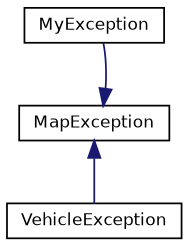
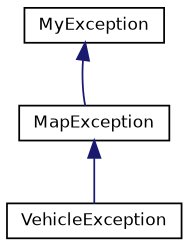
edge "MyException" -> "MapException": reversed
